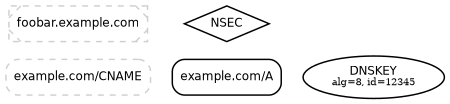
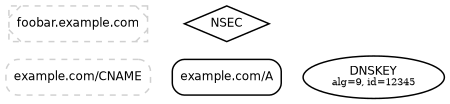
node "DNSKEY": text "alg=8, id=12345" -> "alg=9, id=12345"
